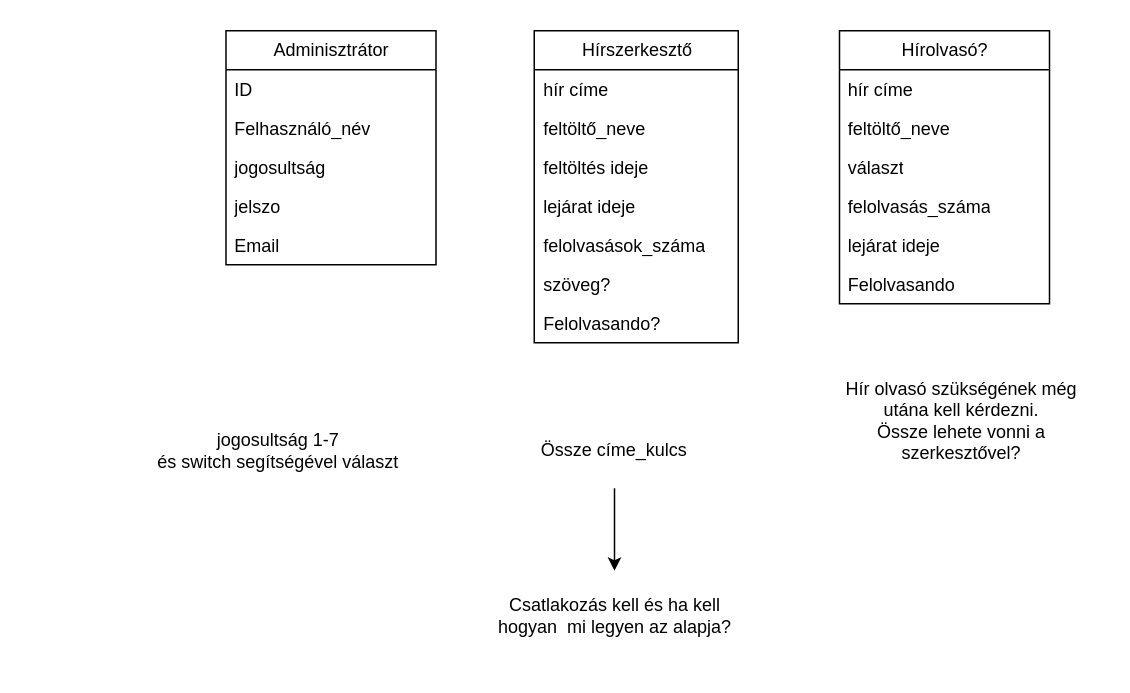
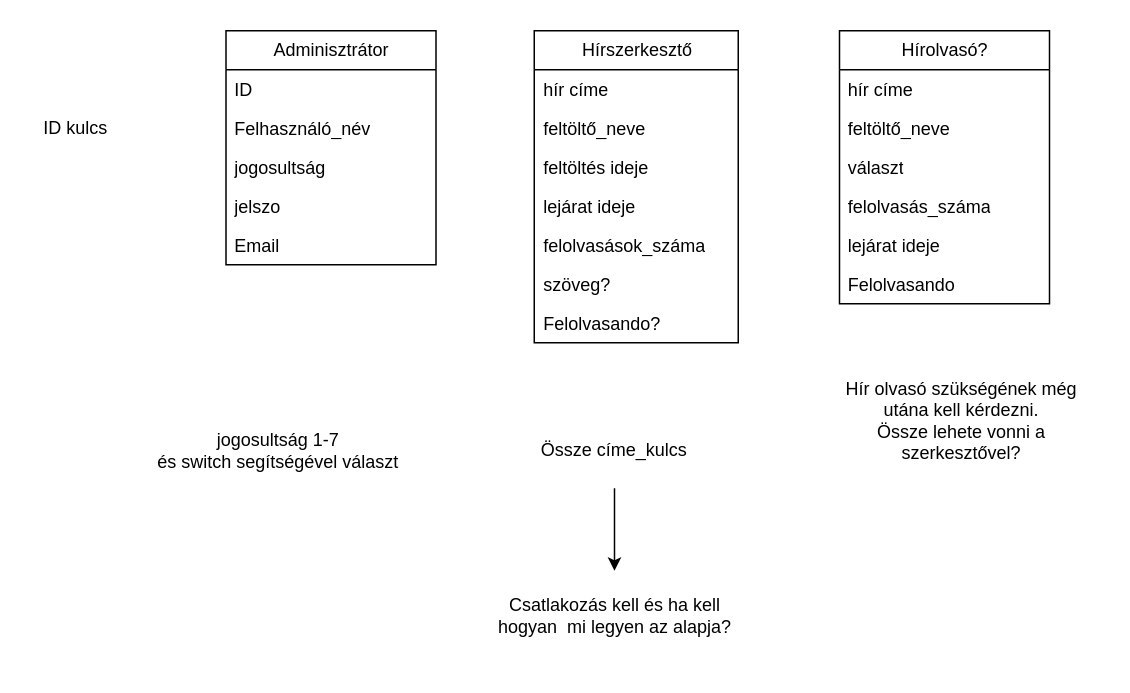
node "ID kulcs": added
